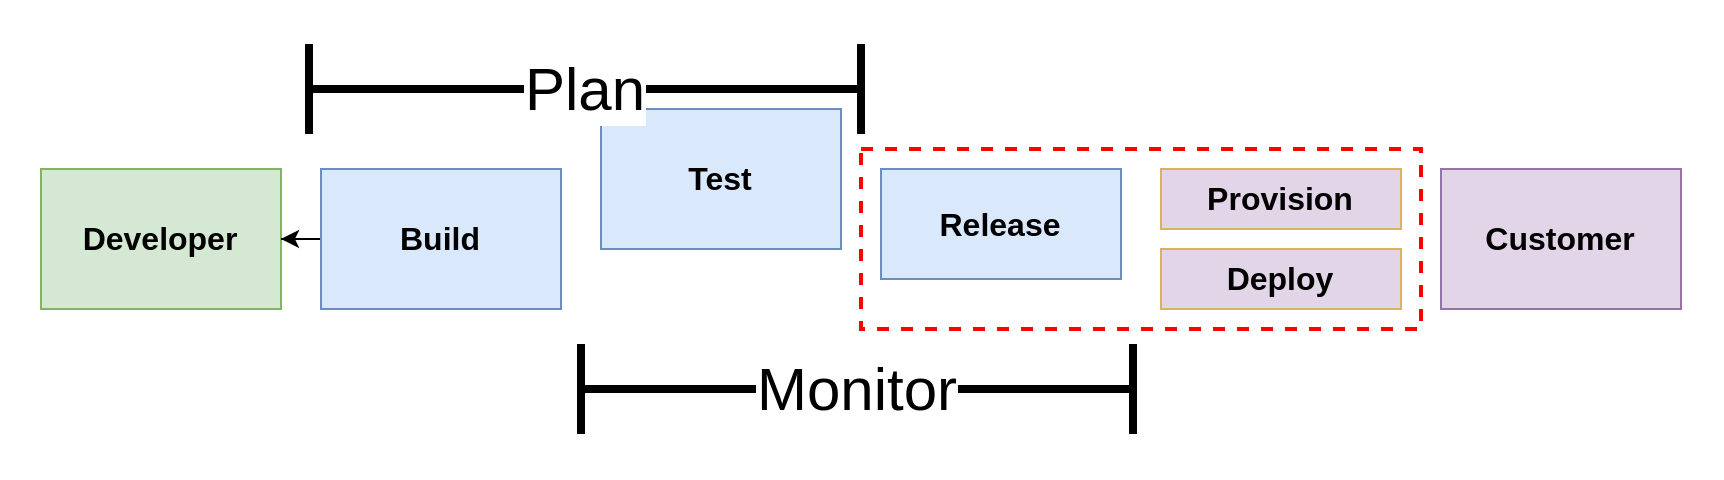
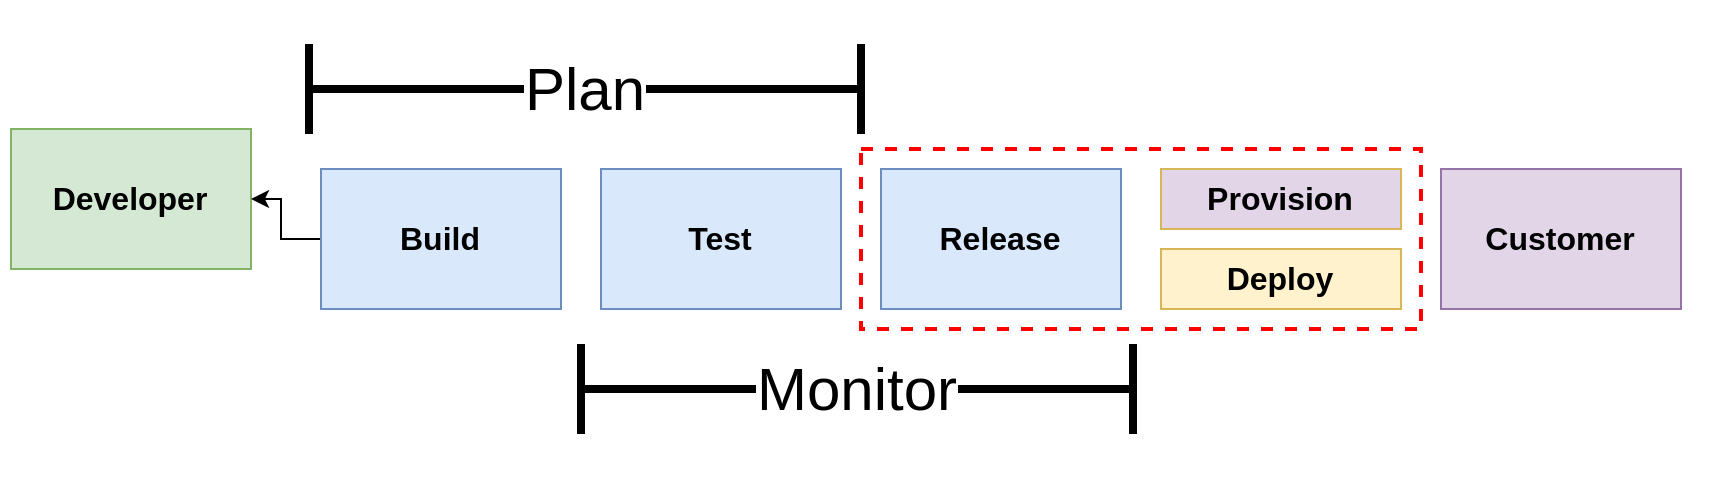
node "Test": moved (721, 179) -> (721, 239)
node "Release": size 240x110 -> 240x140
node "Developer": moved (161, 239) -> (131, 199)
node "Deploy": fillcolor #e1d5e7 -> #fff2cc
